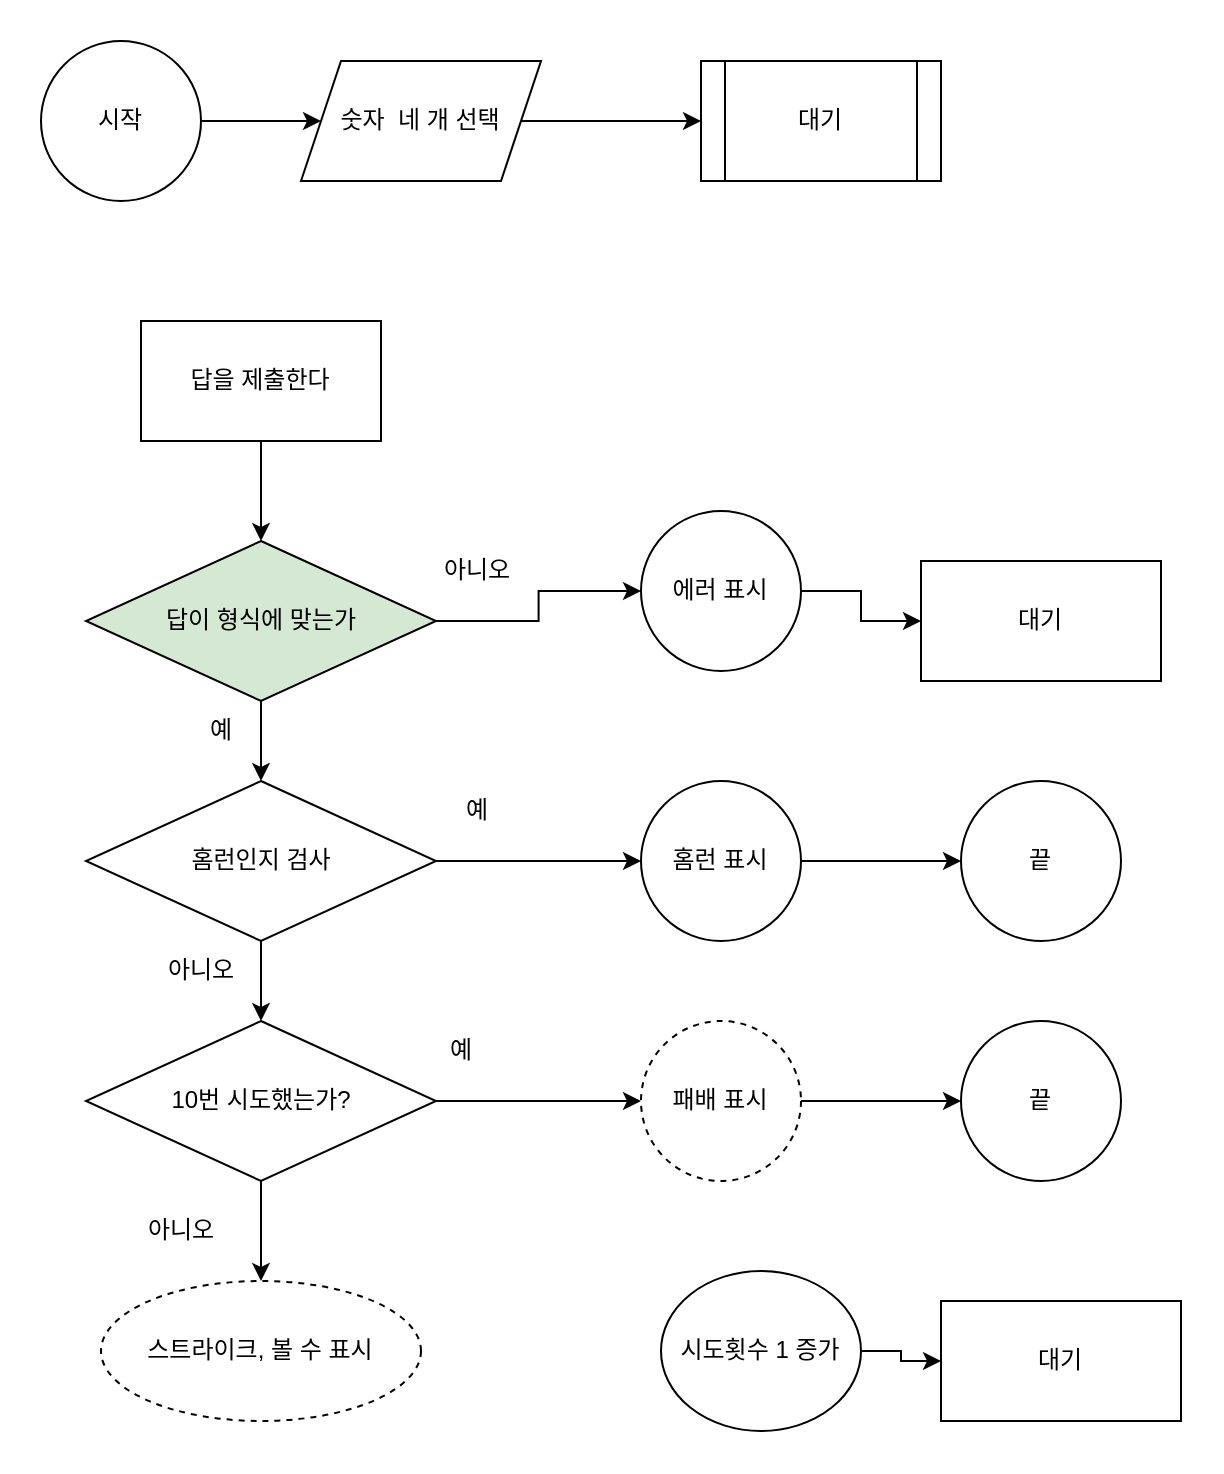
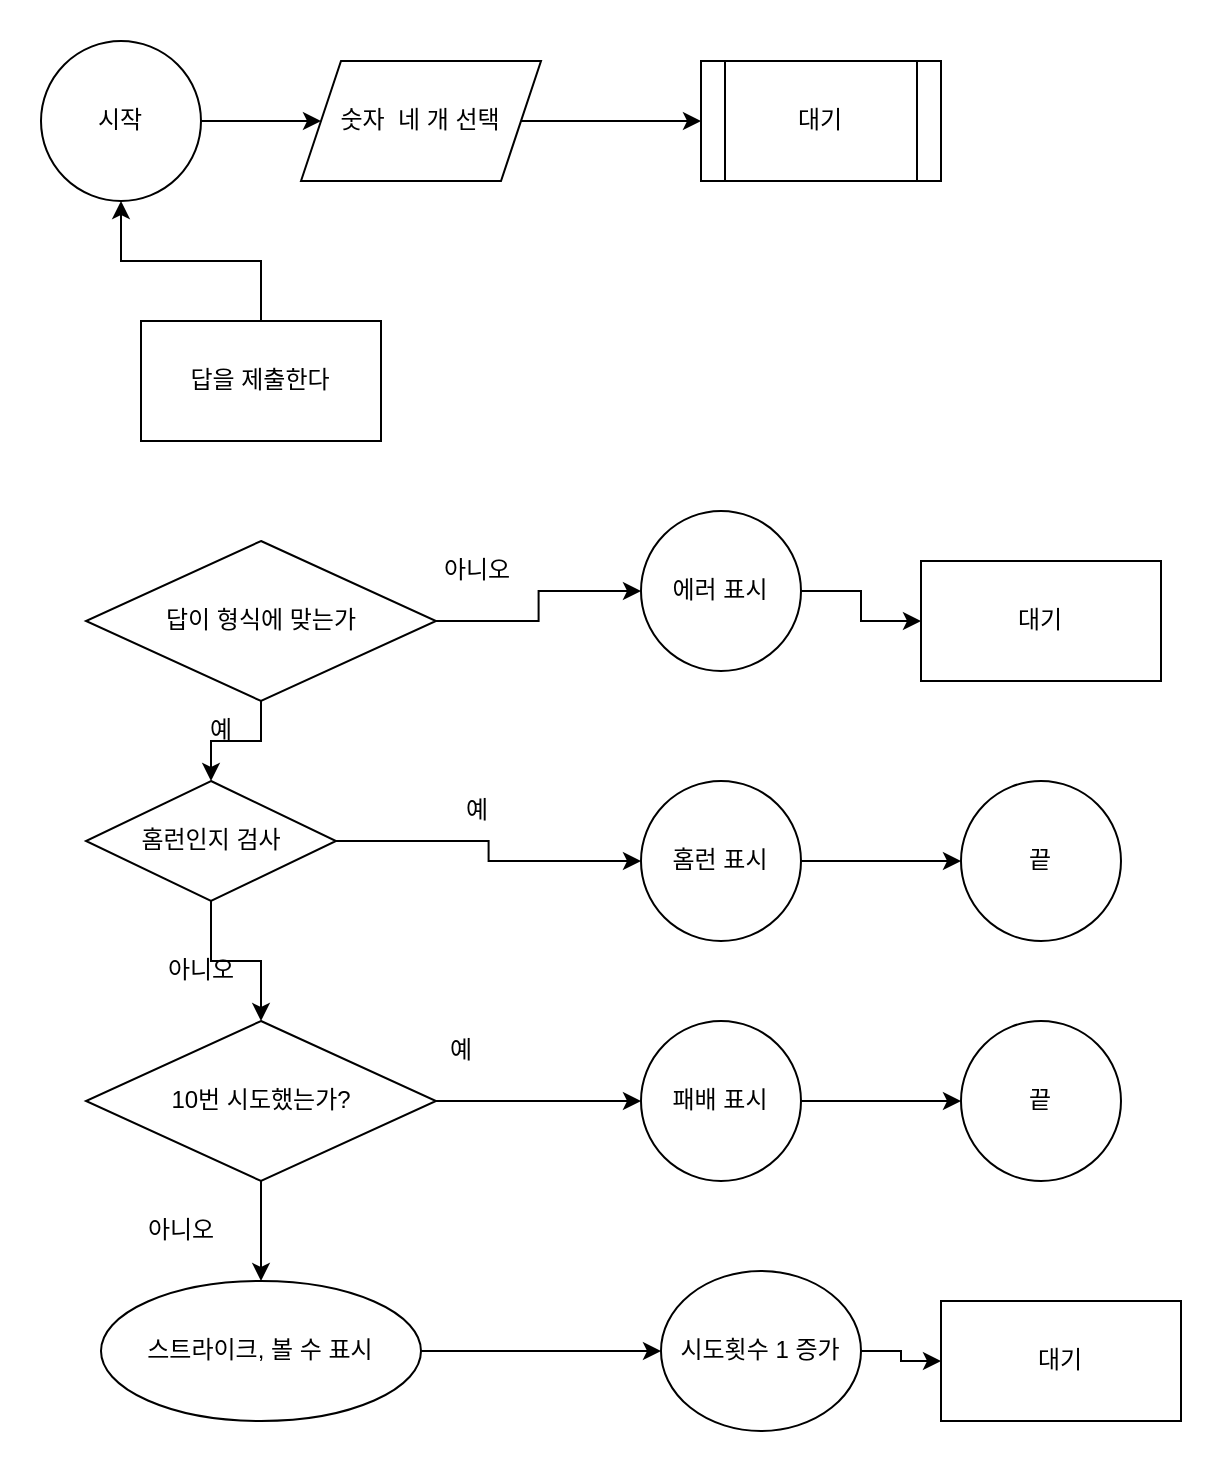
edge "답을 제출한다" -> "답이 형식에 맞는가": now "답을 제출한다" -> "시작"
node "답이 형식에 맞는가": fillcolor #d5e8d4 -> #ffffff
node "홈런인지 검사": size 350x160 -> 250x120
node "패배 표시": style dashed -> solid
node "스트라이크, 볼 수 표시": style dashed -> solid
edge "스트라이크, 볼 수 표시" -> "시도횟수 1 증가": added
